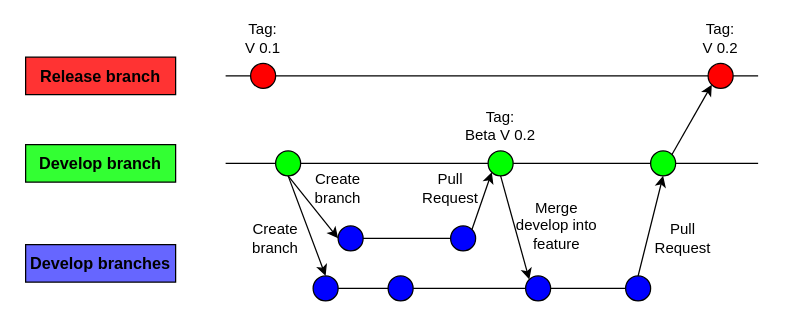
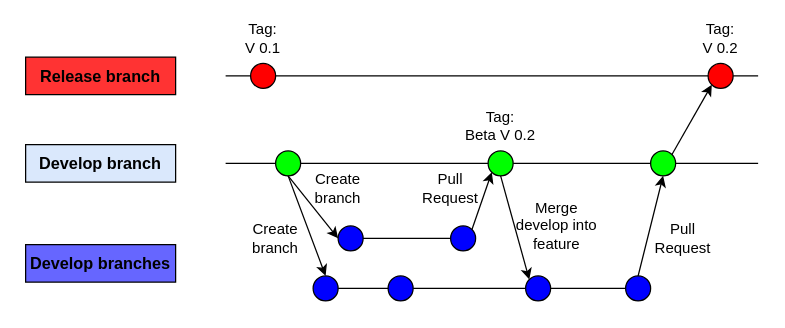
node "Develop branch": fillcolor #33ff33 -> #dae8fc
